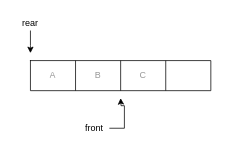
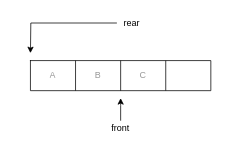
node "rear": moved (30, 23) -> (132, 23)
node "front": moved (94, 128) -> (120, 128)
